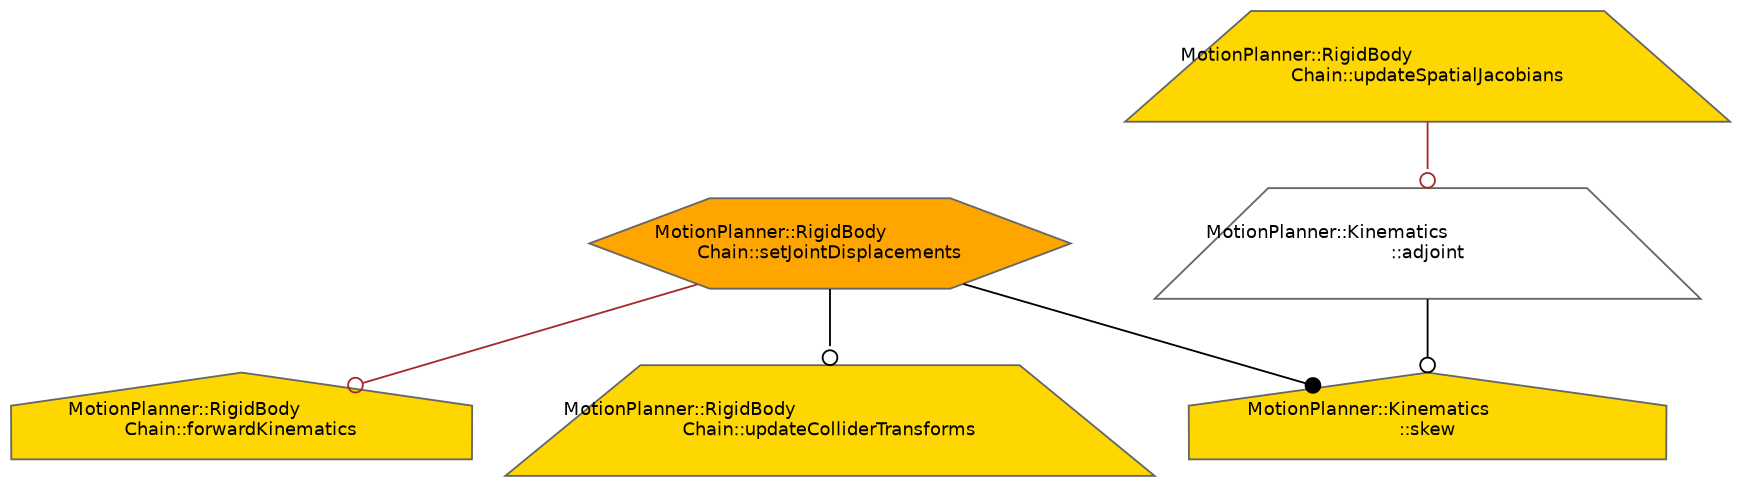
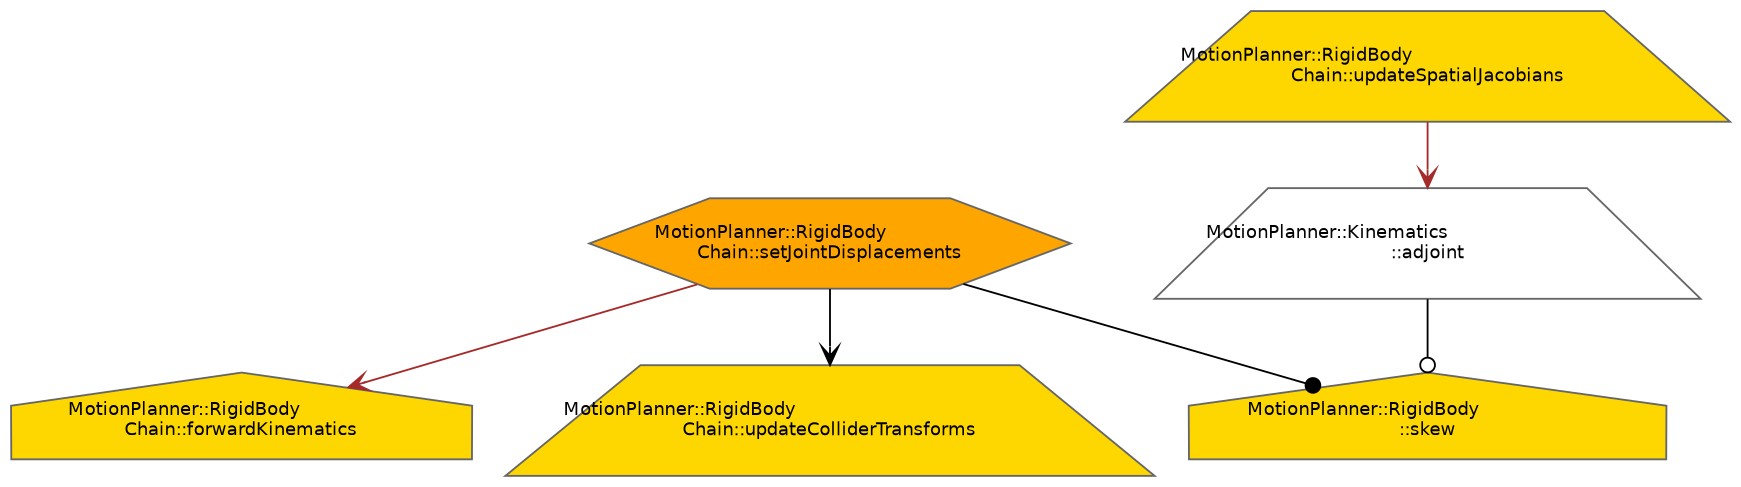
edge "MotionPlanner::RigidBody Chain::updateSpatialJacobians" -> "MotionPlanner::Kinematics ::adjoint": arrowhead odot -> vee
edge "MotionPlanner::RigidBody Chain::setJointDisplacements" -> "MotionPlanner::RigidBody Chain::updateColliderTransforms": arrowhead odot -> vee
edge "MotionPlanner::RigidBody Chain::setJointDisplacements" -> "MotionPlanner::RigidBody Chain::forwardKinematics": arrowhead odot -> vee
node "MotionPlanner::Kinematics ::skew": label "MotionPlanner::Kinematics ::skew" -> "MotionPlanner::RigidBody ::skew"
